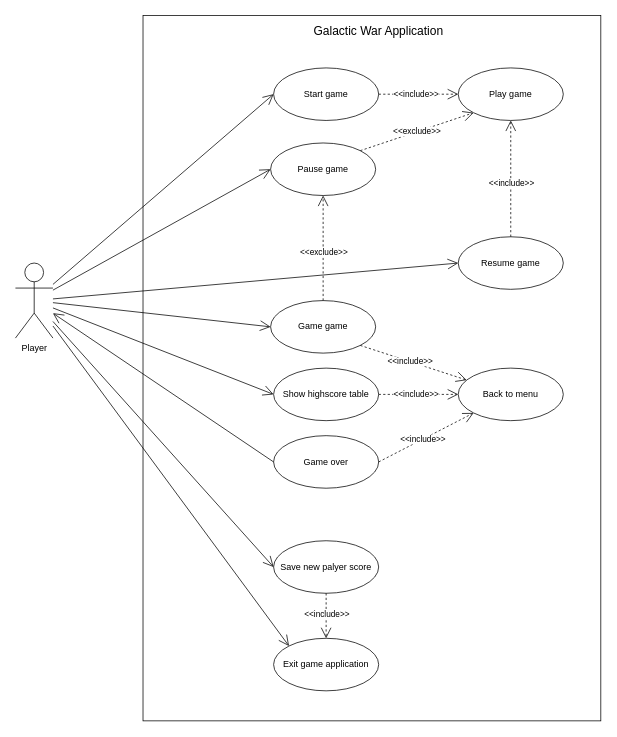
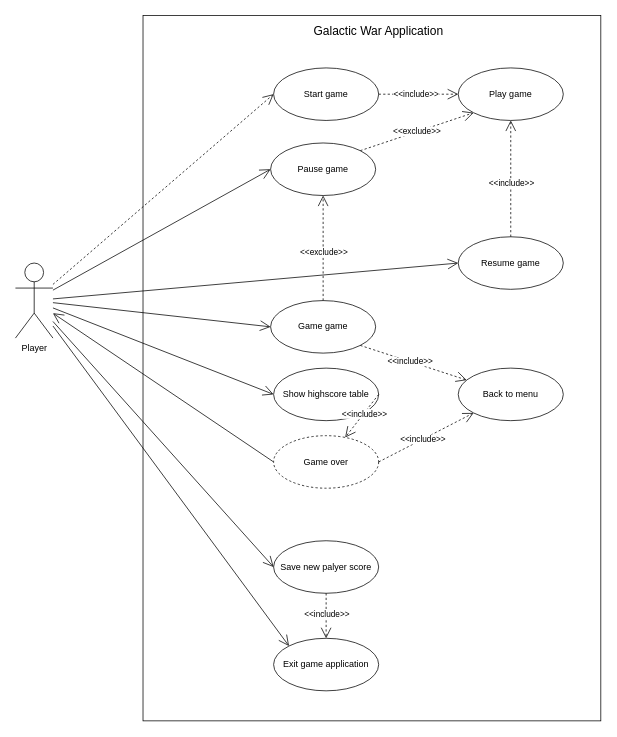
edge "Player" -> "Start game": style solid -> dashed
edge "Show highscore table" -> "Back to menu": now "Show highscore table" -> "Game over"
node "Game over": style solid -> dashed
